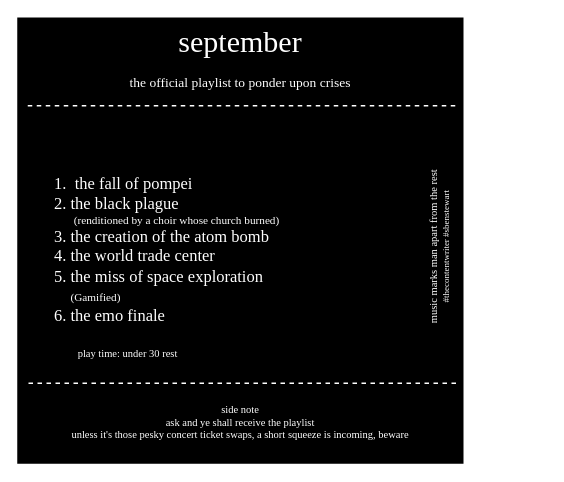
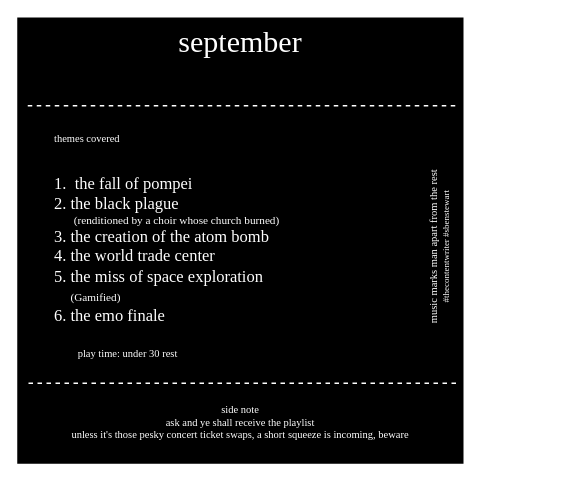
node "the official playlist to ponder upon crises": removed
node "themes covered": added
